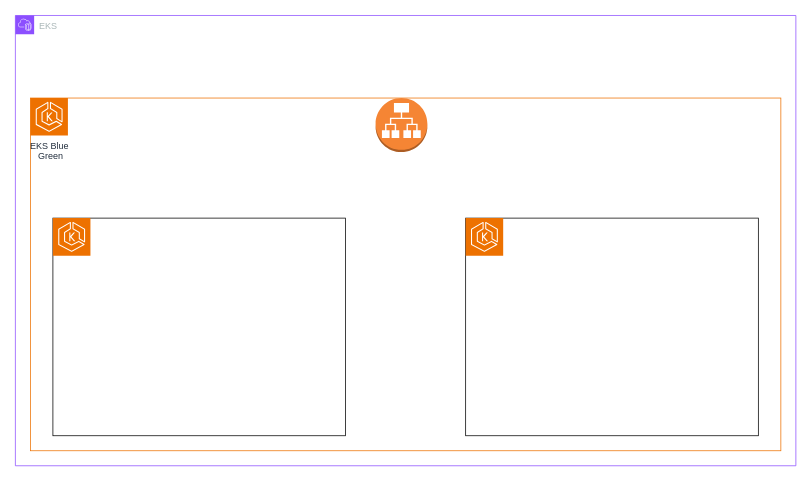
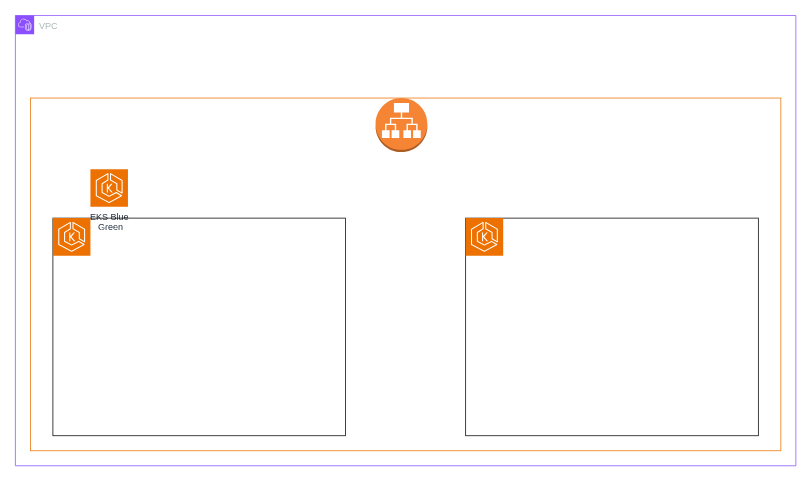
node "EKS": label "EKS" -> "VPC"
node "EKS Blue Green": moved (49, 117) -> (109, 188)
